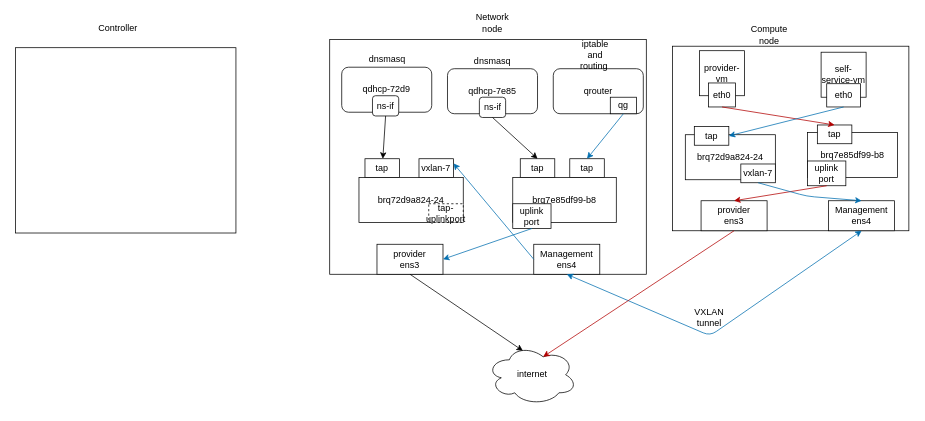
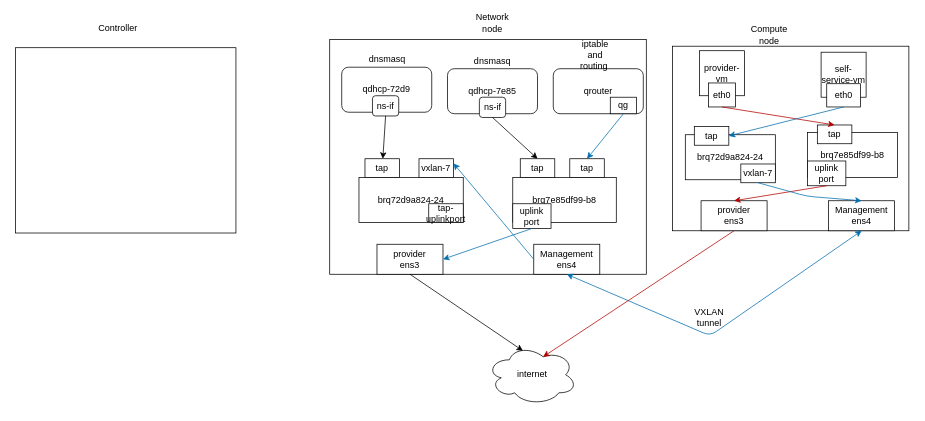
node "tap-uplinkport": style dashed -> solid
